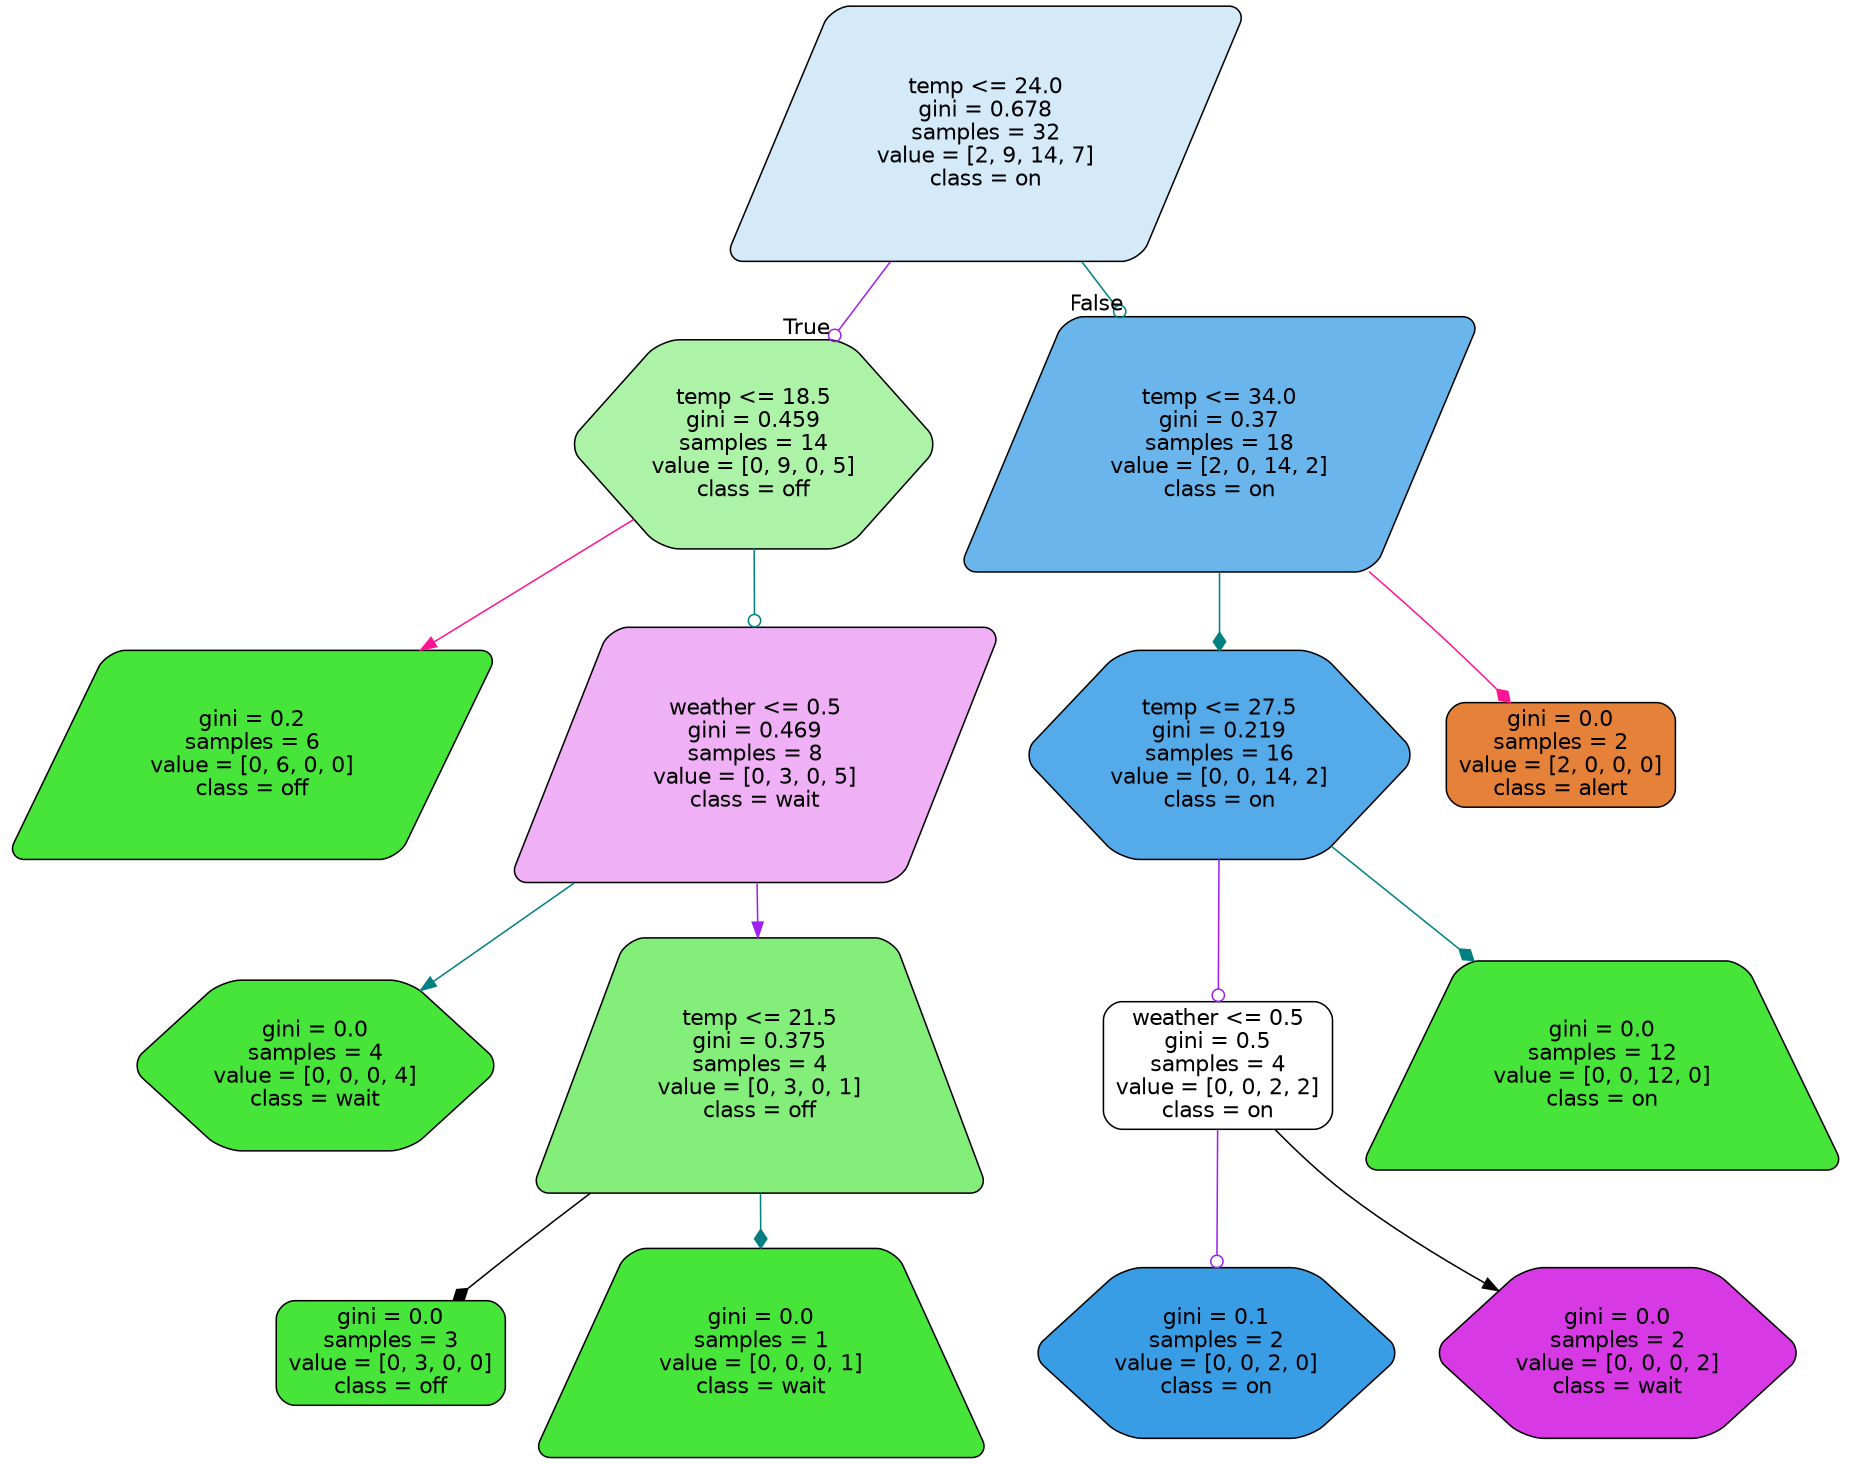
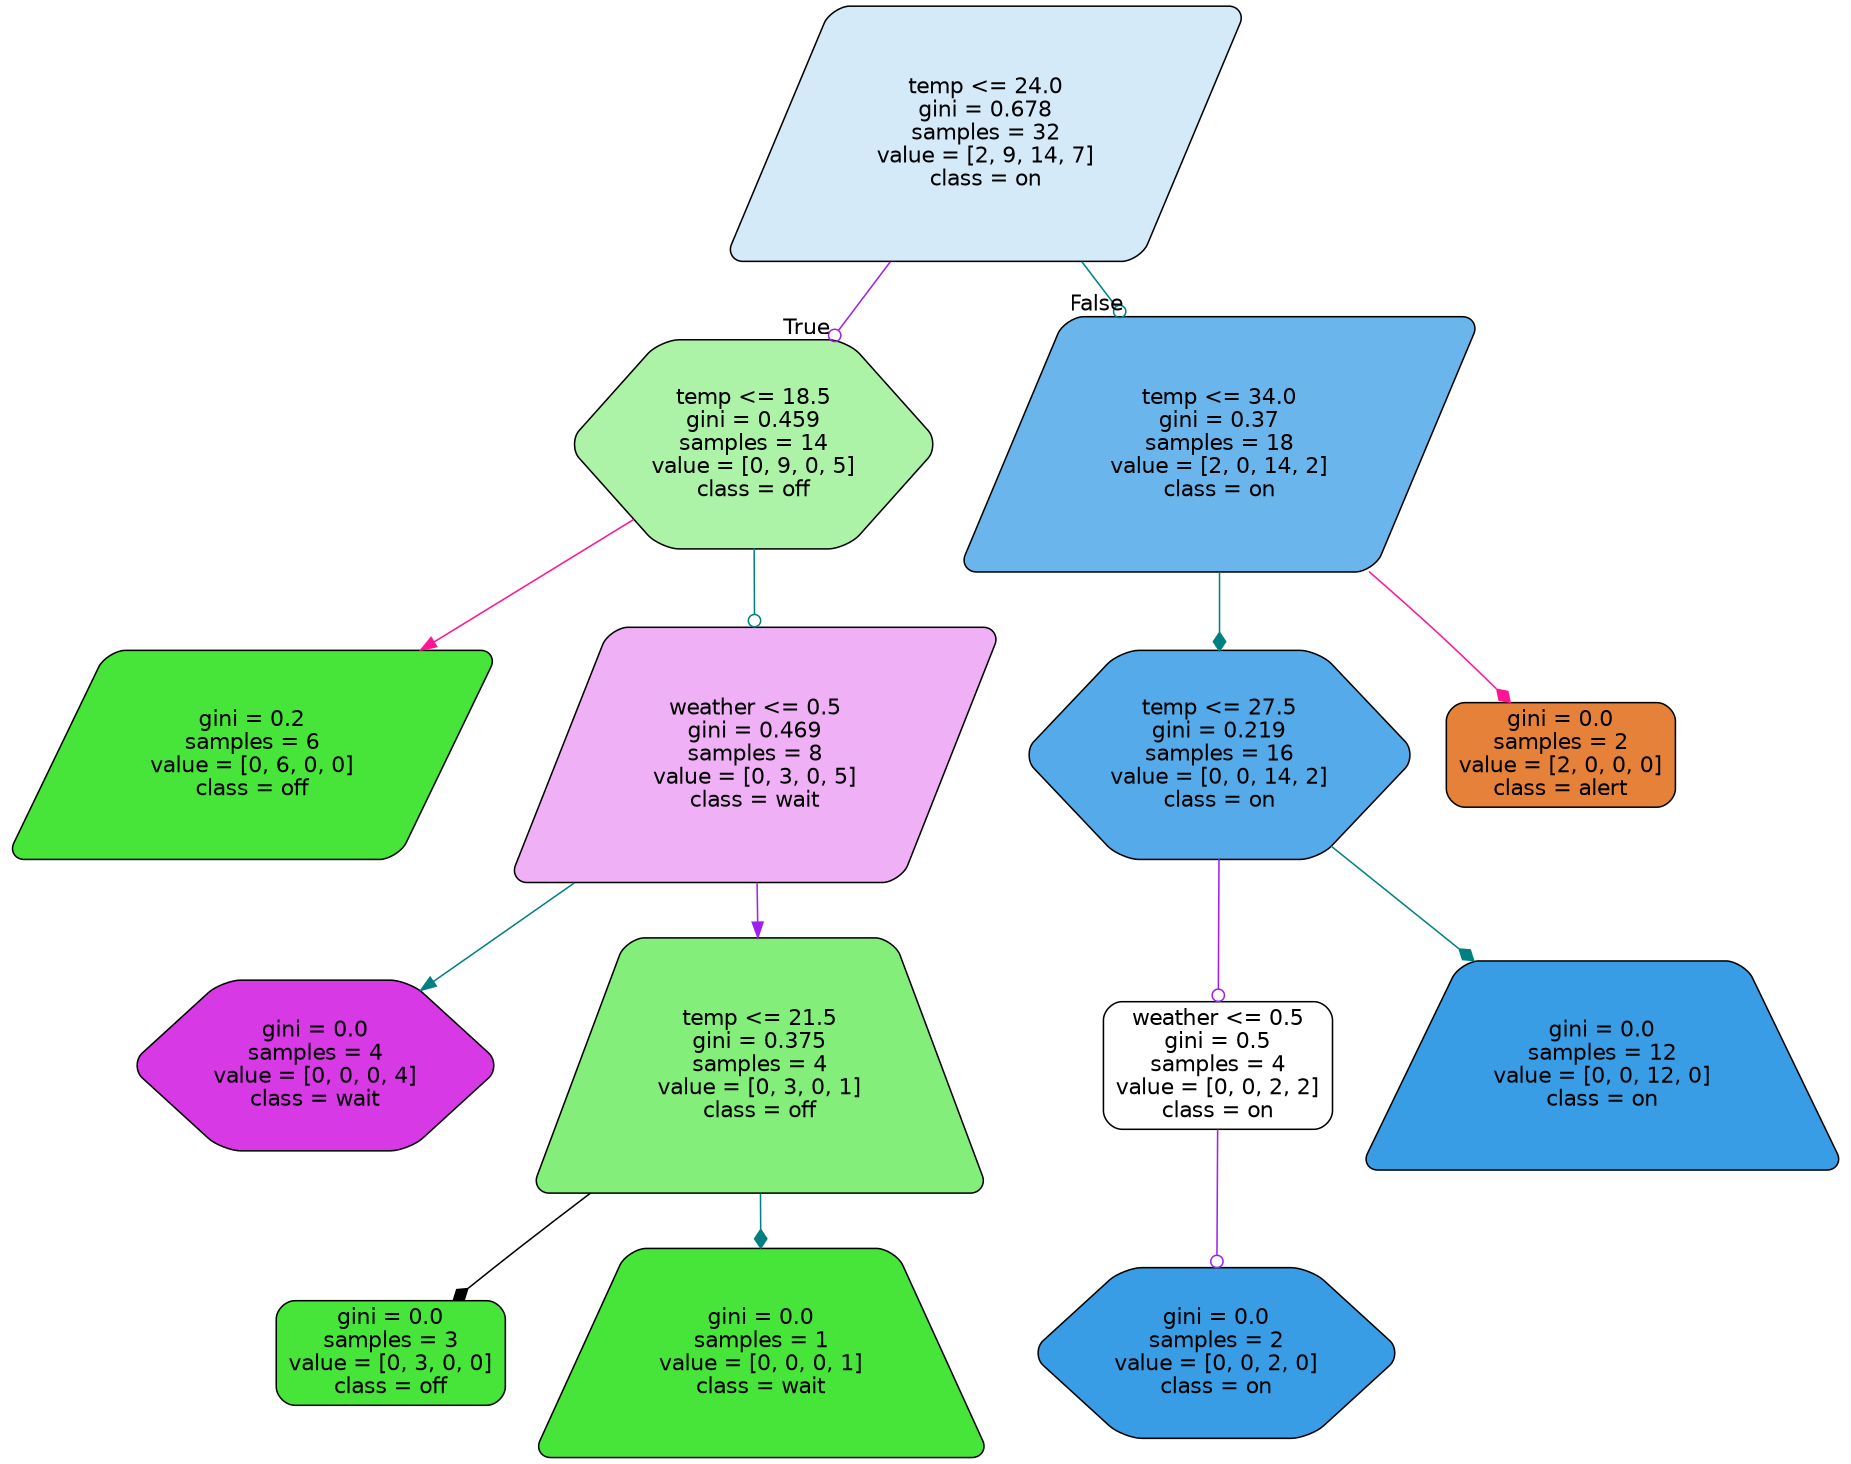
node "gini = 0.0 samples = 4 value = [0, 0, 0, 4] class = wait": fillcolor #47e539 -> #d739e5
node "gini = 0.0 samples = 12 value = [0, 0, 12, 0] class = on": fillcolor #47e539 -> #399de5
node "gini = 0.1 samples = 2 value = [0, 0, 2, 0] class = on": label "gini = 0.1 samples = 2 value = [0, 0, 2, 0] class = on" -> "gini = 0.0 samples = 2 value = [0, 0, 2, 0] class = on"
node "gini = 0.0 samples = 2 value = [0, 0, 0, 2] class = wait": removed
